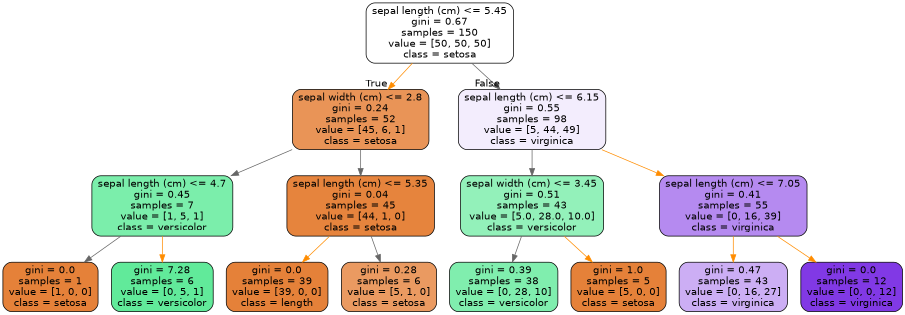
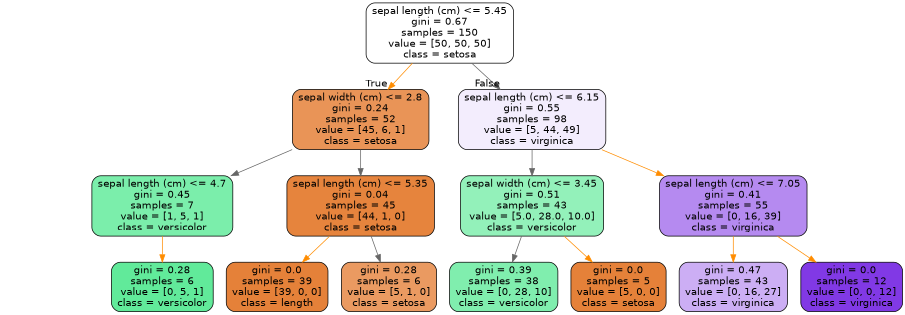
node "gini = 0.0 samples = 1 value = [1, 0, 0] class = setosa": removed
node "gini = 7.28 samples = 6 value = [0, 5, 1] class = versicolor": label "gini = 7.28 samples = 6 value = [0, 5, 1] class = versicolor" -> "gini = 0.28 samples = 6 value = [0, 5, 1] class = versicolor"
node "gini = 1.0 samples = 5 value = [5, 0, 0] class = setosa": label "gini = 1.0 samples = 5 value = [5, 0, 0] class = setosa" -> "gini = 0.0 samples = 5 value = [5, 0, 0] class = setosa"
